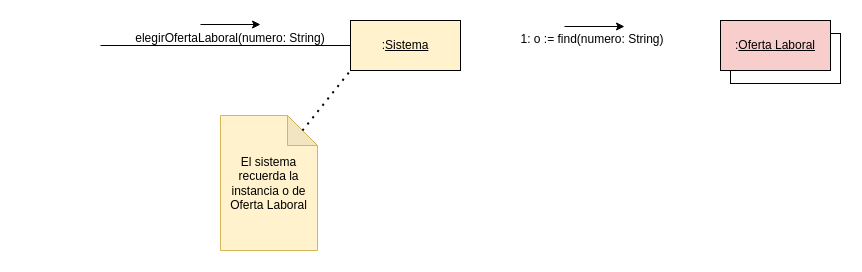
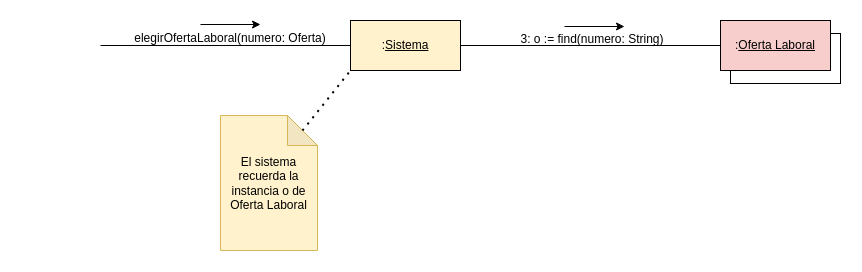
node "elegirOfertaLaboral(numero: String)": label "elegirOfertaLaboral(numero: String)" -> "elegirOfertaLaboral(numero: Oferta)"
node "1: o := find(numero: String)": label "1: o := find(numero: String)" -> "3: o := find(numero: String)"
edge ":Sistema" -- ":Oferta Laboral": added
